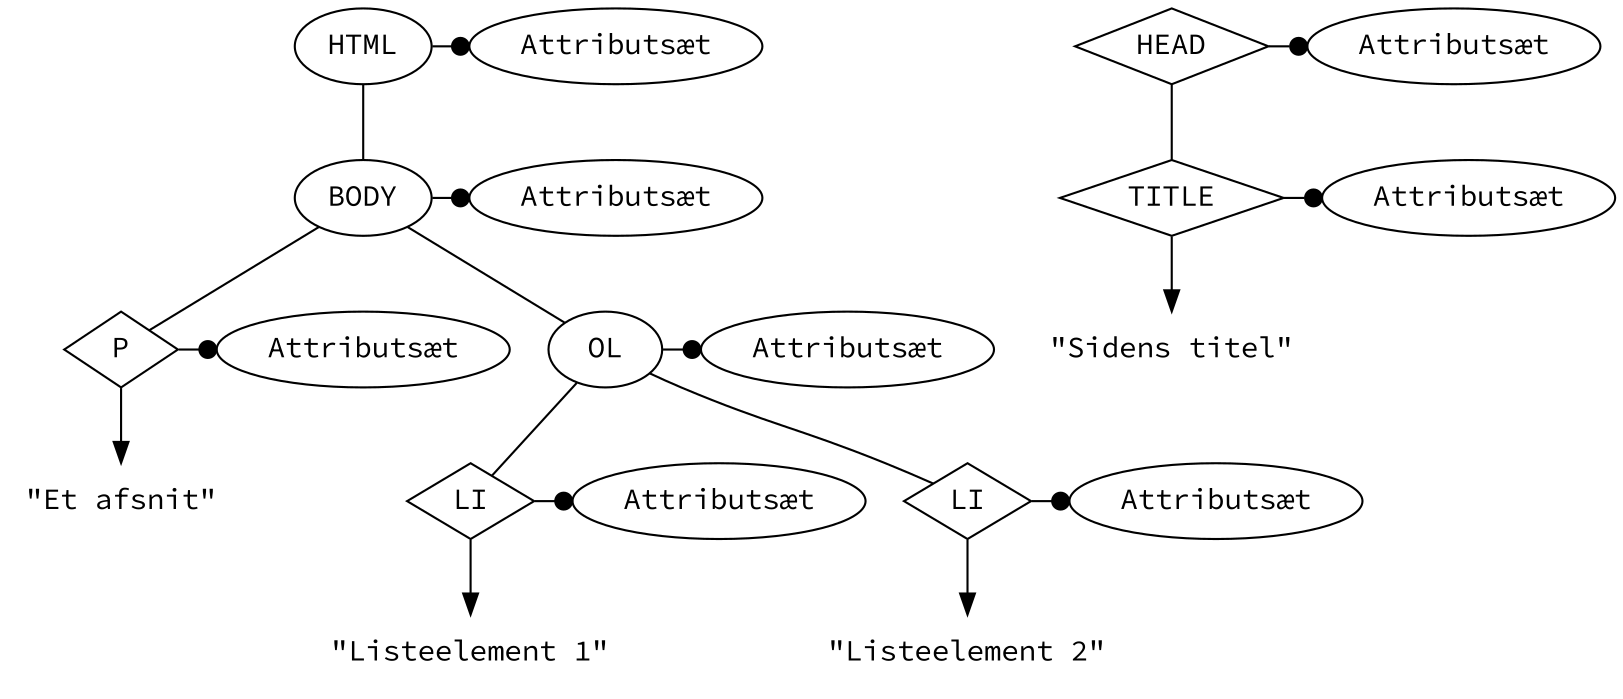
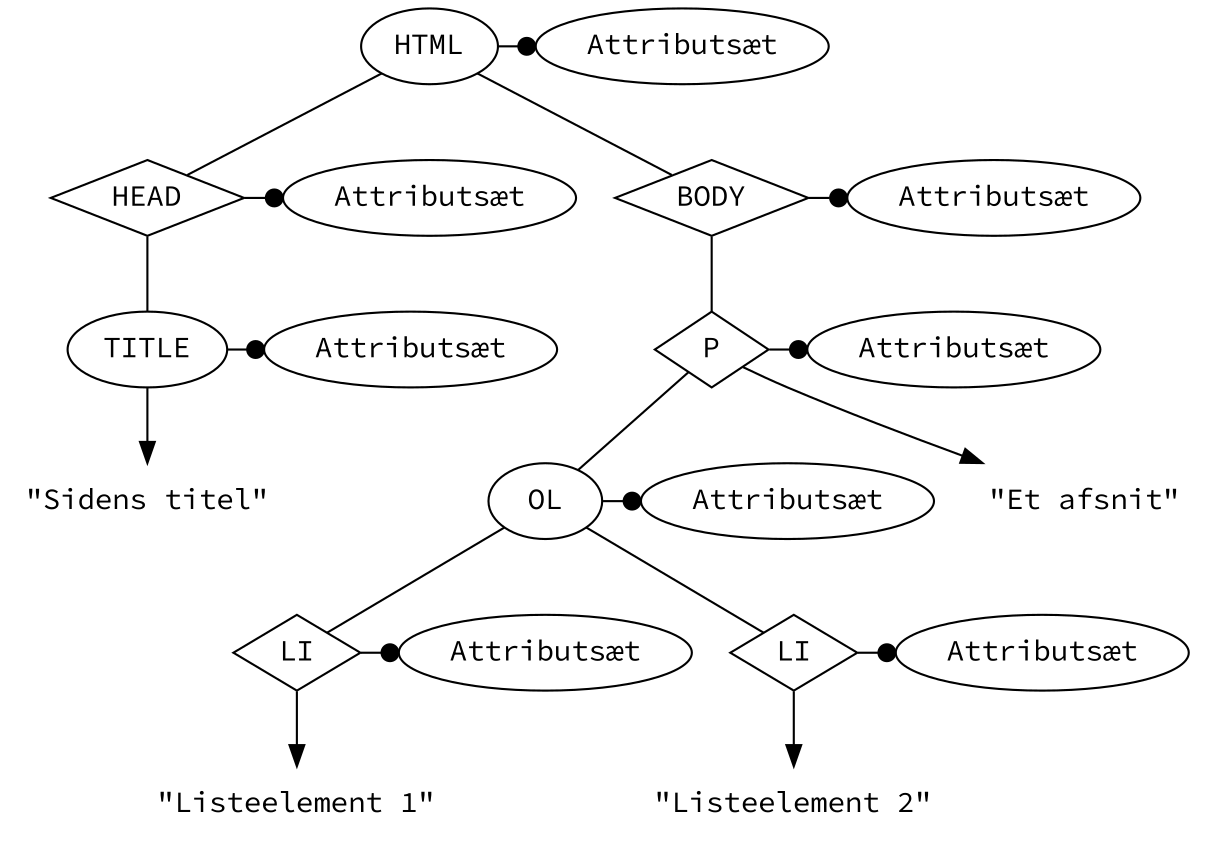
edge "HTML" -- "HEAD": added
node "BODY": shape ellipse -> diamond
node "TITLE": shape diamond -> ellipse
edge "BODY" -- "OL": now "P" -- "OL"
